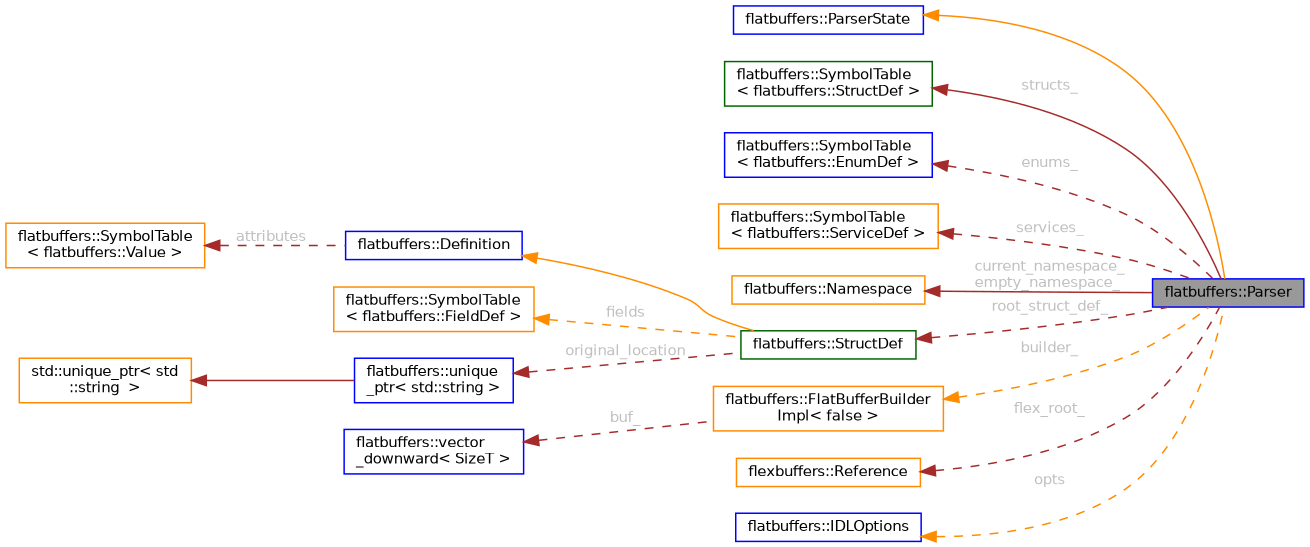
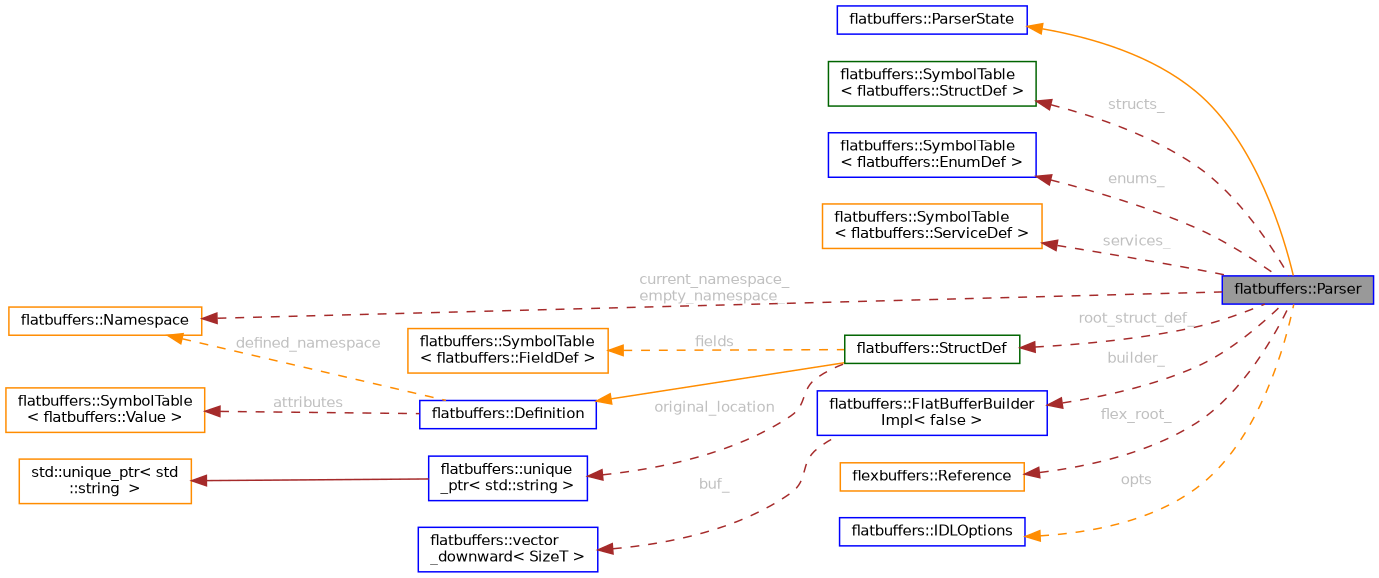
edge "flatbuffers::Parser" -> "flatbuffers::SymbolTable < flatbuffers::StructDef >": style solid -> dashed
edge "flatbuffers::Parser" -> "flatbuffers::Namespace": style solid -> dashed
edge "flatbuffers::Parser" -> "flatbuffers::FlatBufferBuilder Impl< false >": color darkorange -> brown
edge "flatbuffers::Definition" -> "flatbuffers::Namespace": added, label "defined_namespace"
node "flatbuffers::FlatBufferBuilder Impl< false >": color darkorange -> blue
